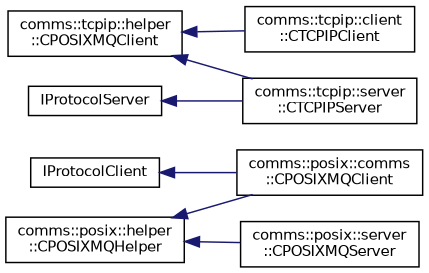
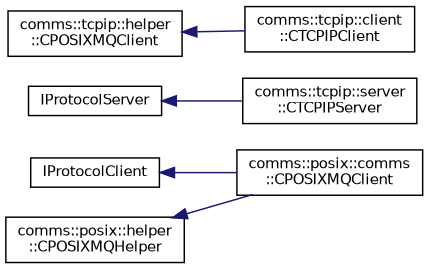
edge "comms::tcpip::server ::CTCPIPServer" -> "comms::tcpip::helper ::CPOSIXMQClient": removed
node "comms::posix::server ::CPOSIXMQServer": removed
